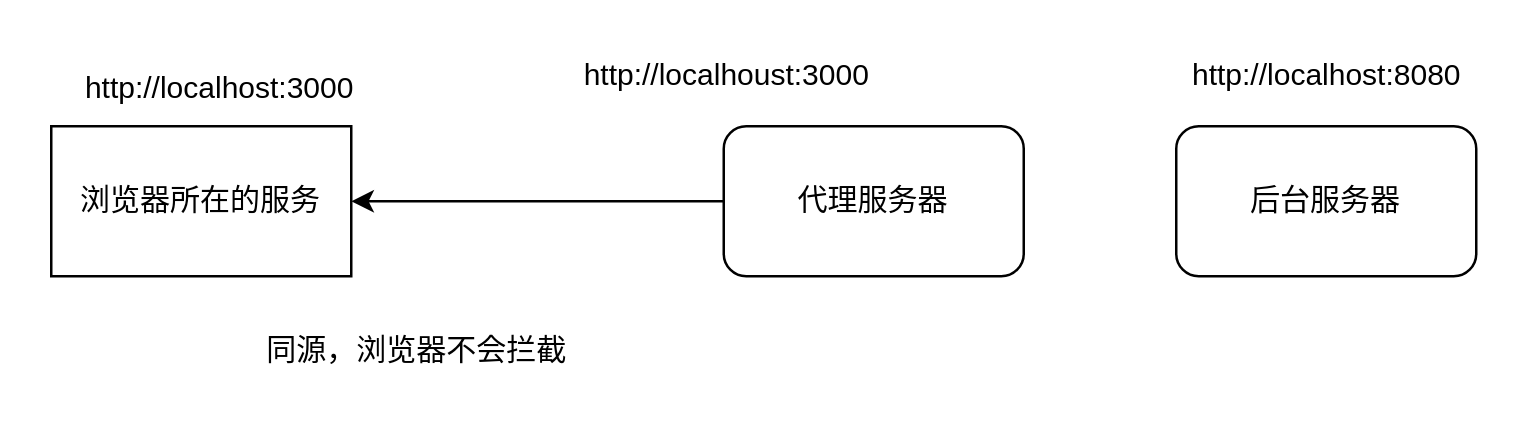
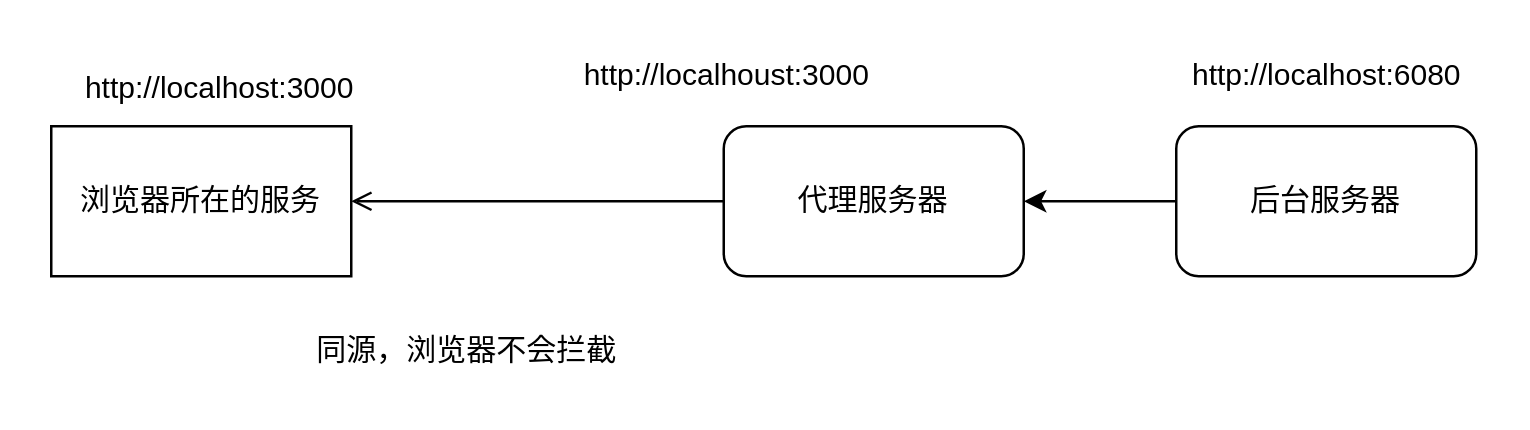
node "http://localhost:8080": label "http://localhost:8080" -> "http://localhost:6080"
edge "代理服务器" -> "浏览器所在的服务": arrowhead classic -> open
edge "后台服务器" -> "代理服务器": added
node "同源，浏览器不会拦截": moved (416, 351) -> (466, 351)
